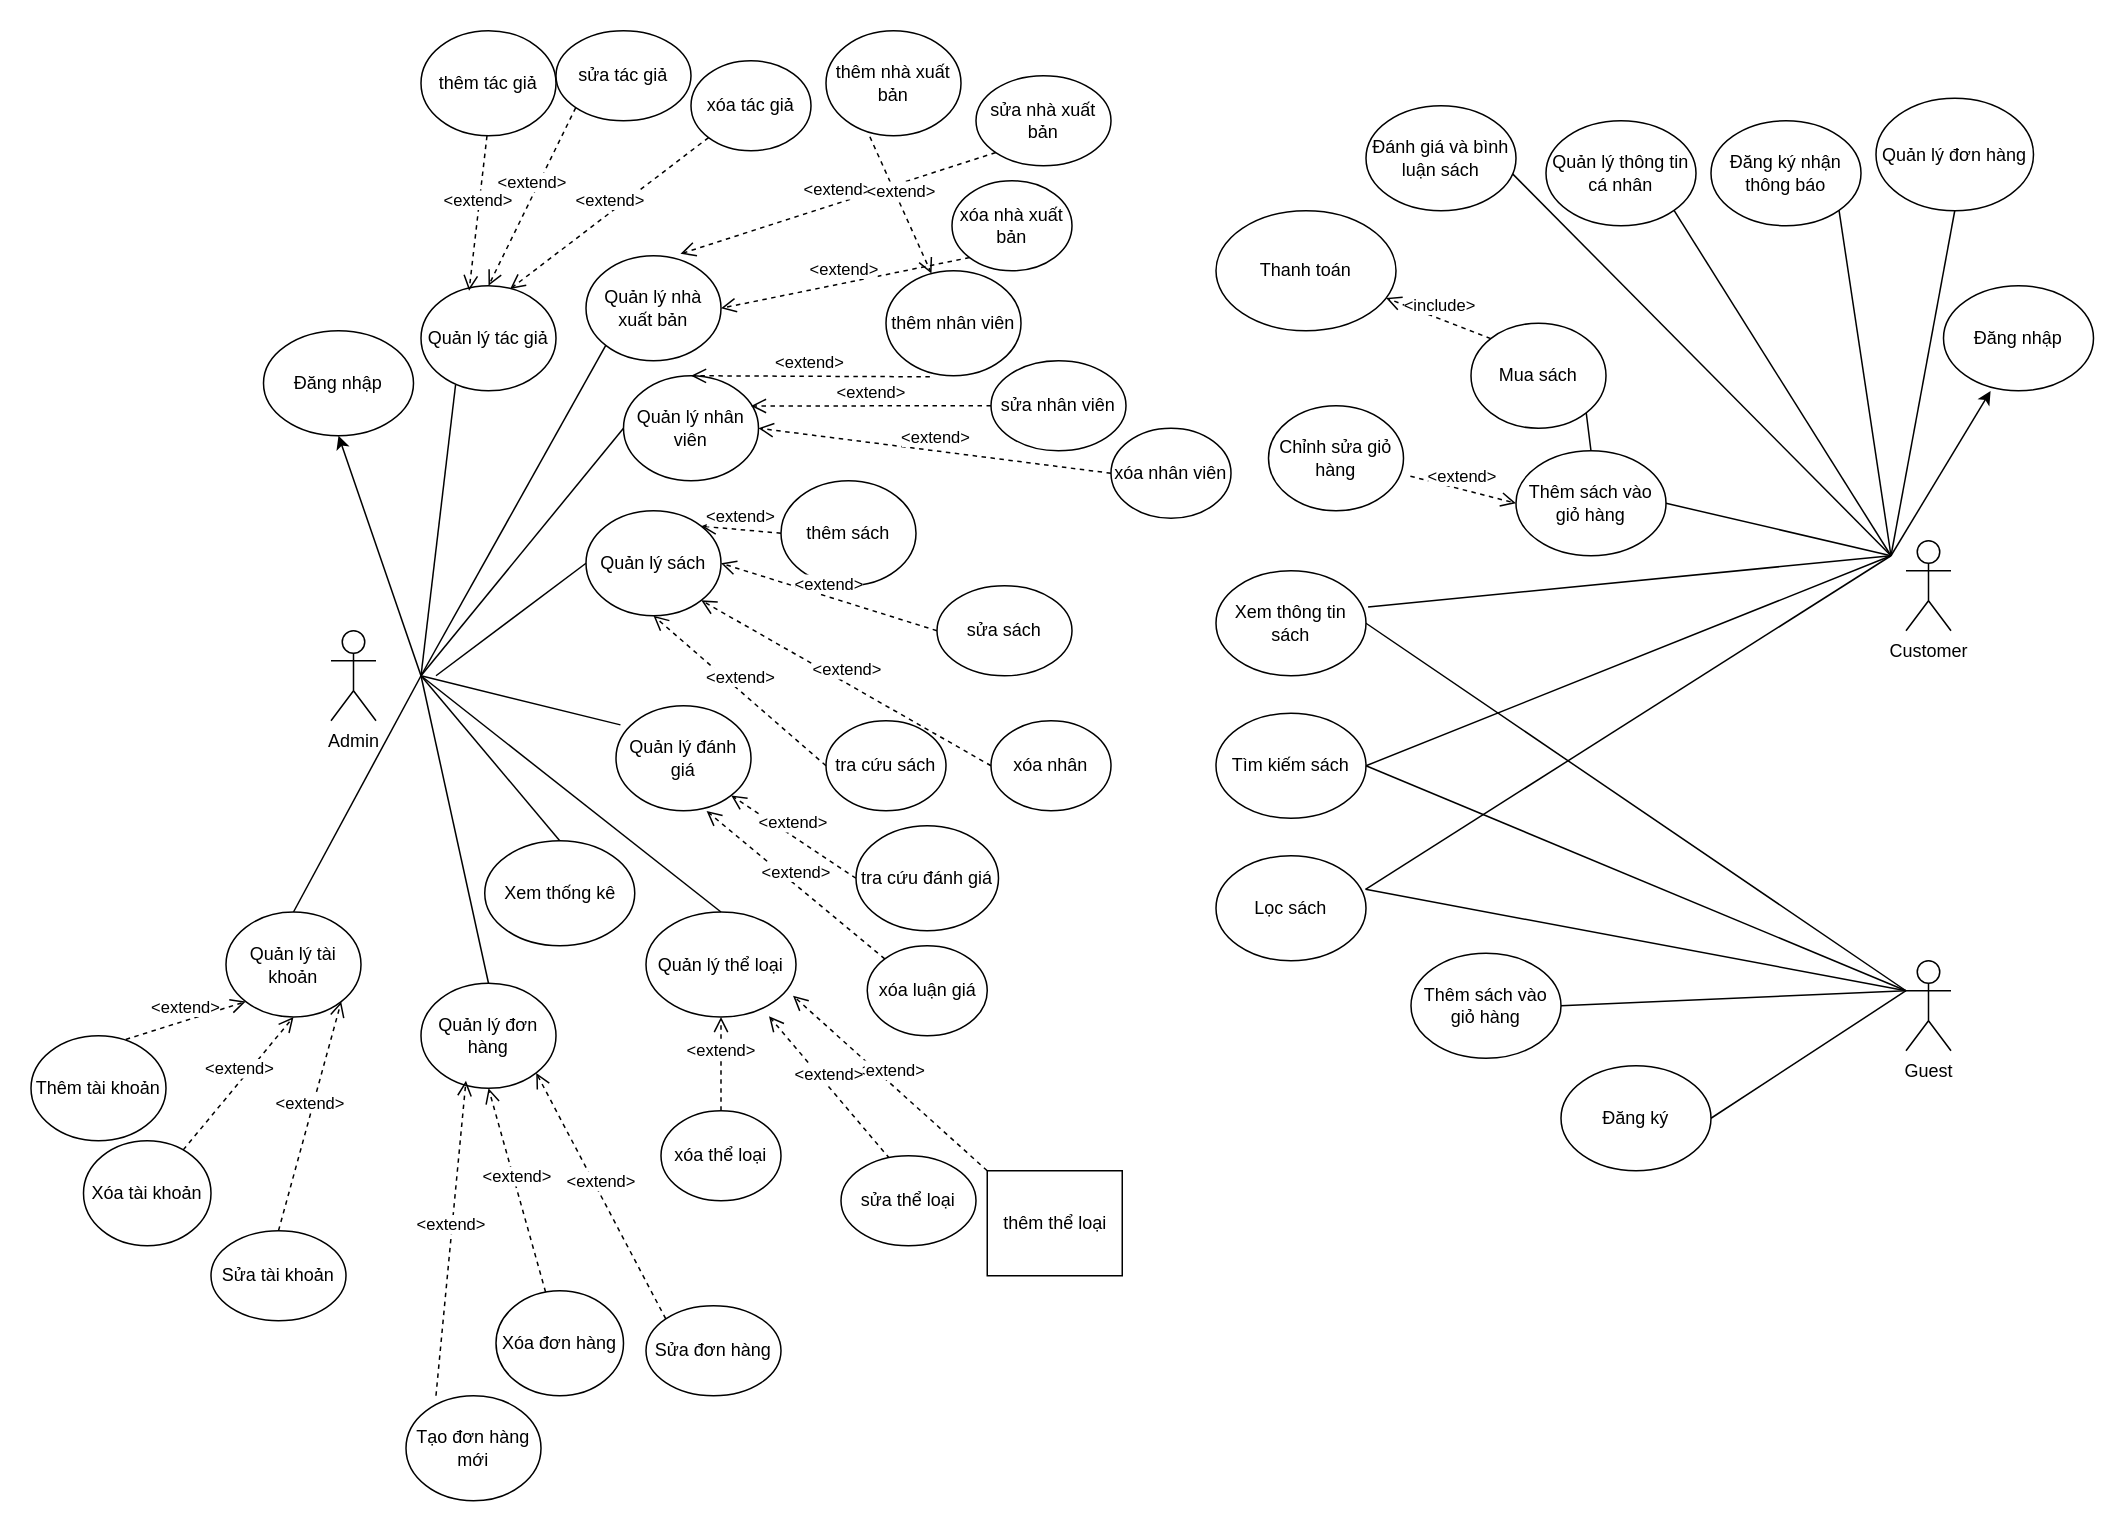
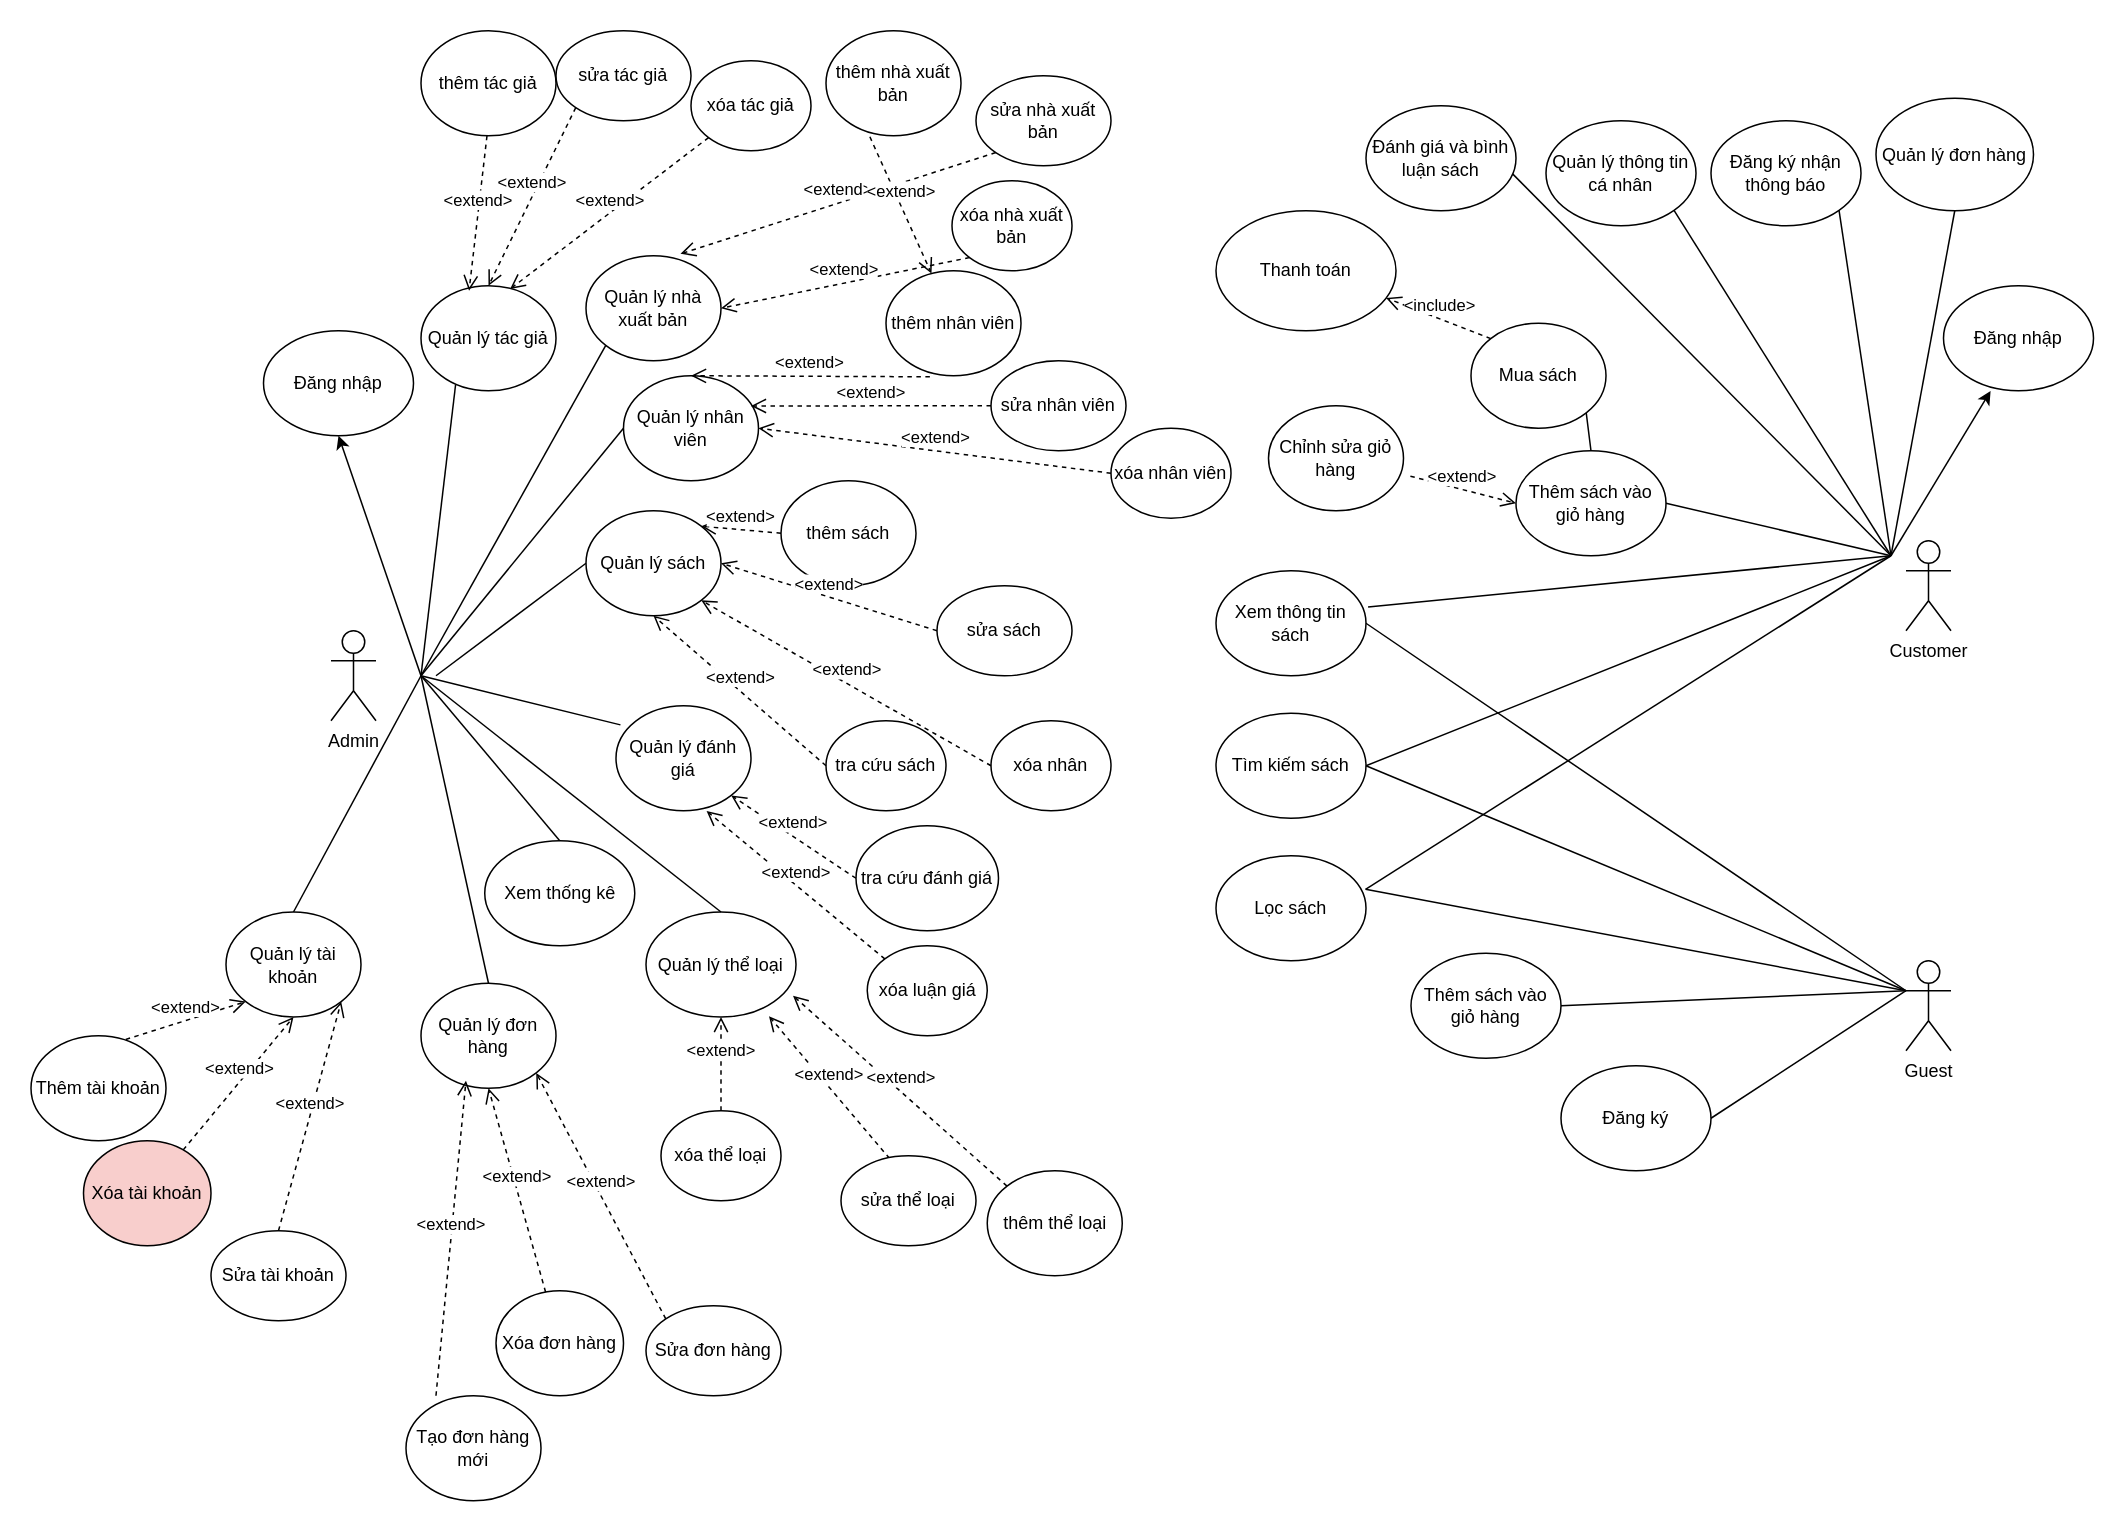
node "Xóa tài khoản": fillcolor #ffffff -> #f8cecc
node "thêm thể loại": shape rectangle -> ellipse
